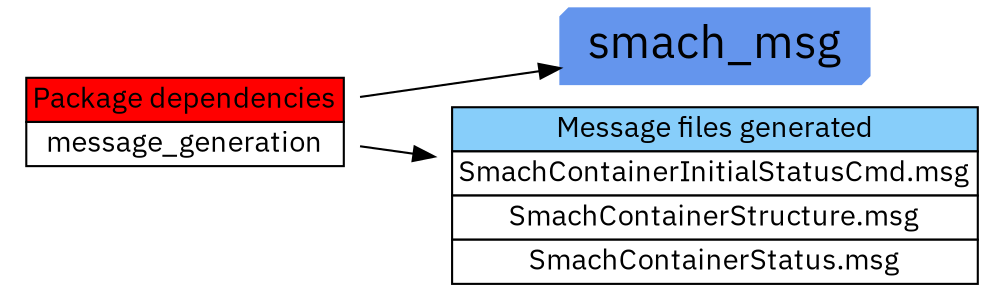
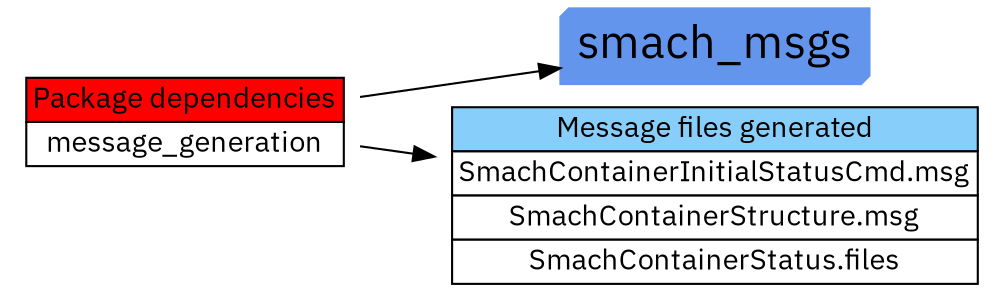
node "smach_msg": label "smach_msg" -> "smach_msgs"
node "Message files generated": text "SmachContainerStatus.msg" -> "SmachContainerStatus.files"
